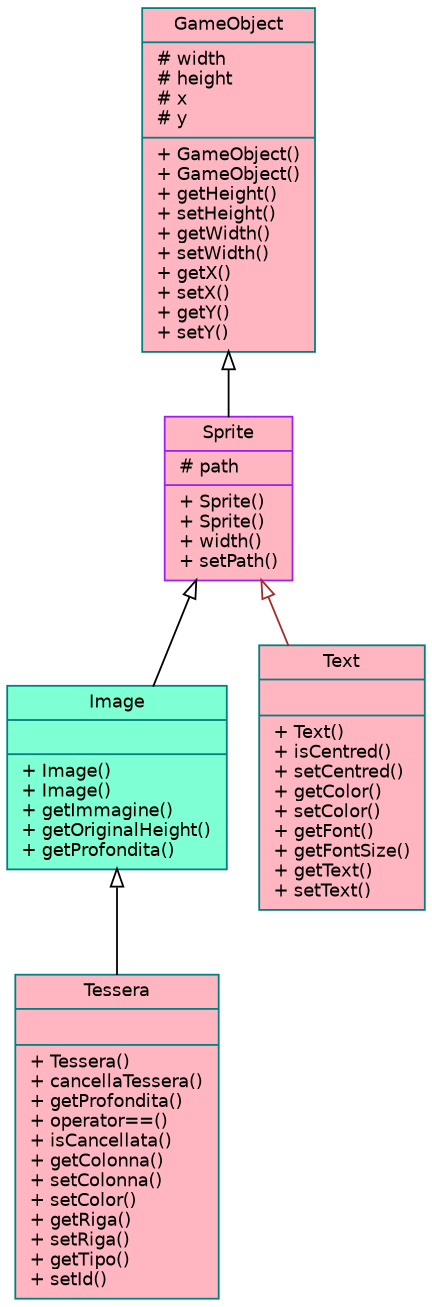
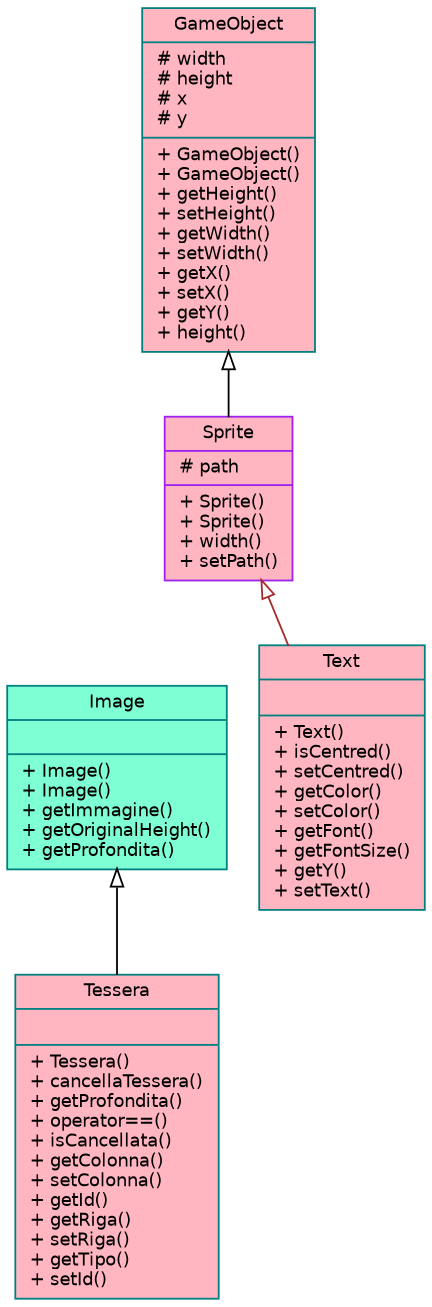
node "GameObject": text "+ setY()" -> "+ height()"
edge "Image" -> "Sprite": removed
node "Text": text "+ getText()" -> "+ getY()"
node "Tessera": text "+ setColor()" -> "+ getId()"
